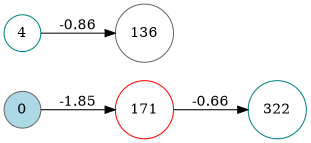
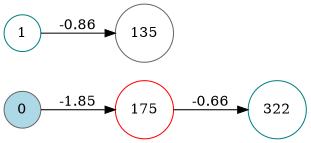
node "4": label "4" -> "1"
node "136": label "136" -> "135"
node "171": label "171" -> "175"
